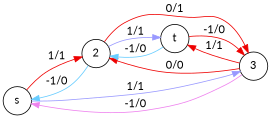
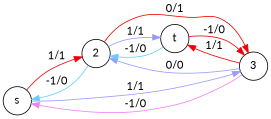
edge "3" -> "2": color #ee0000 -> #9999ff
